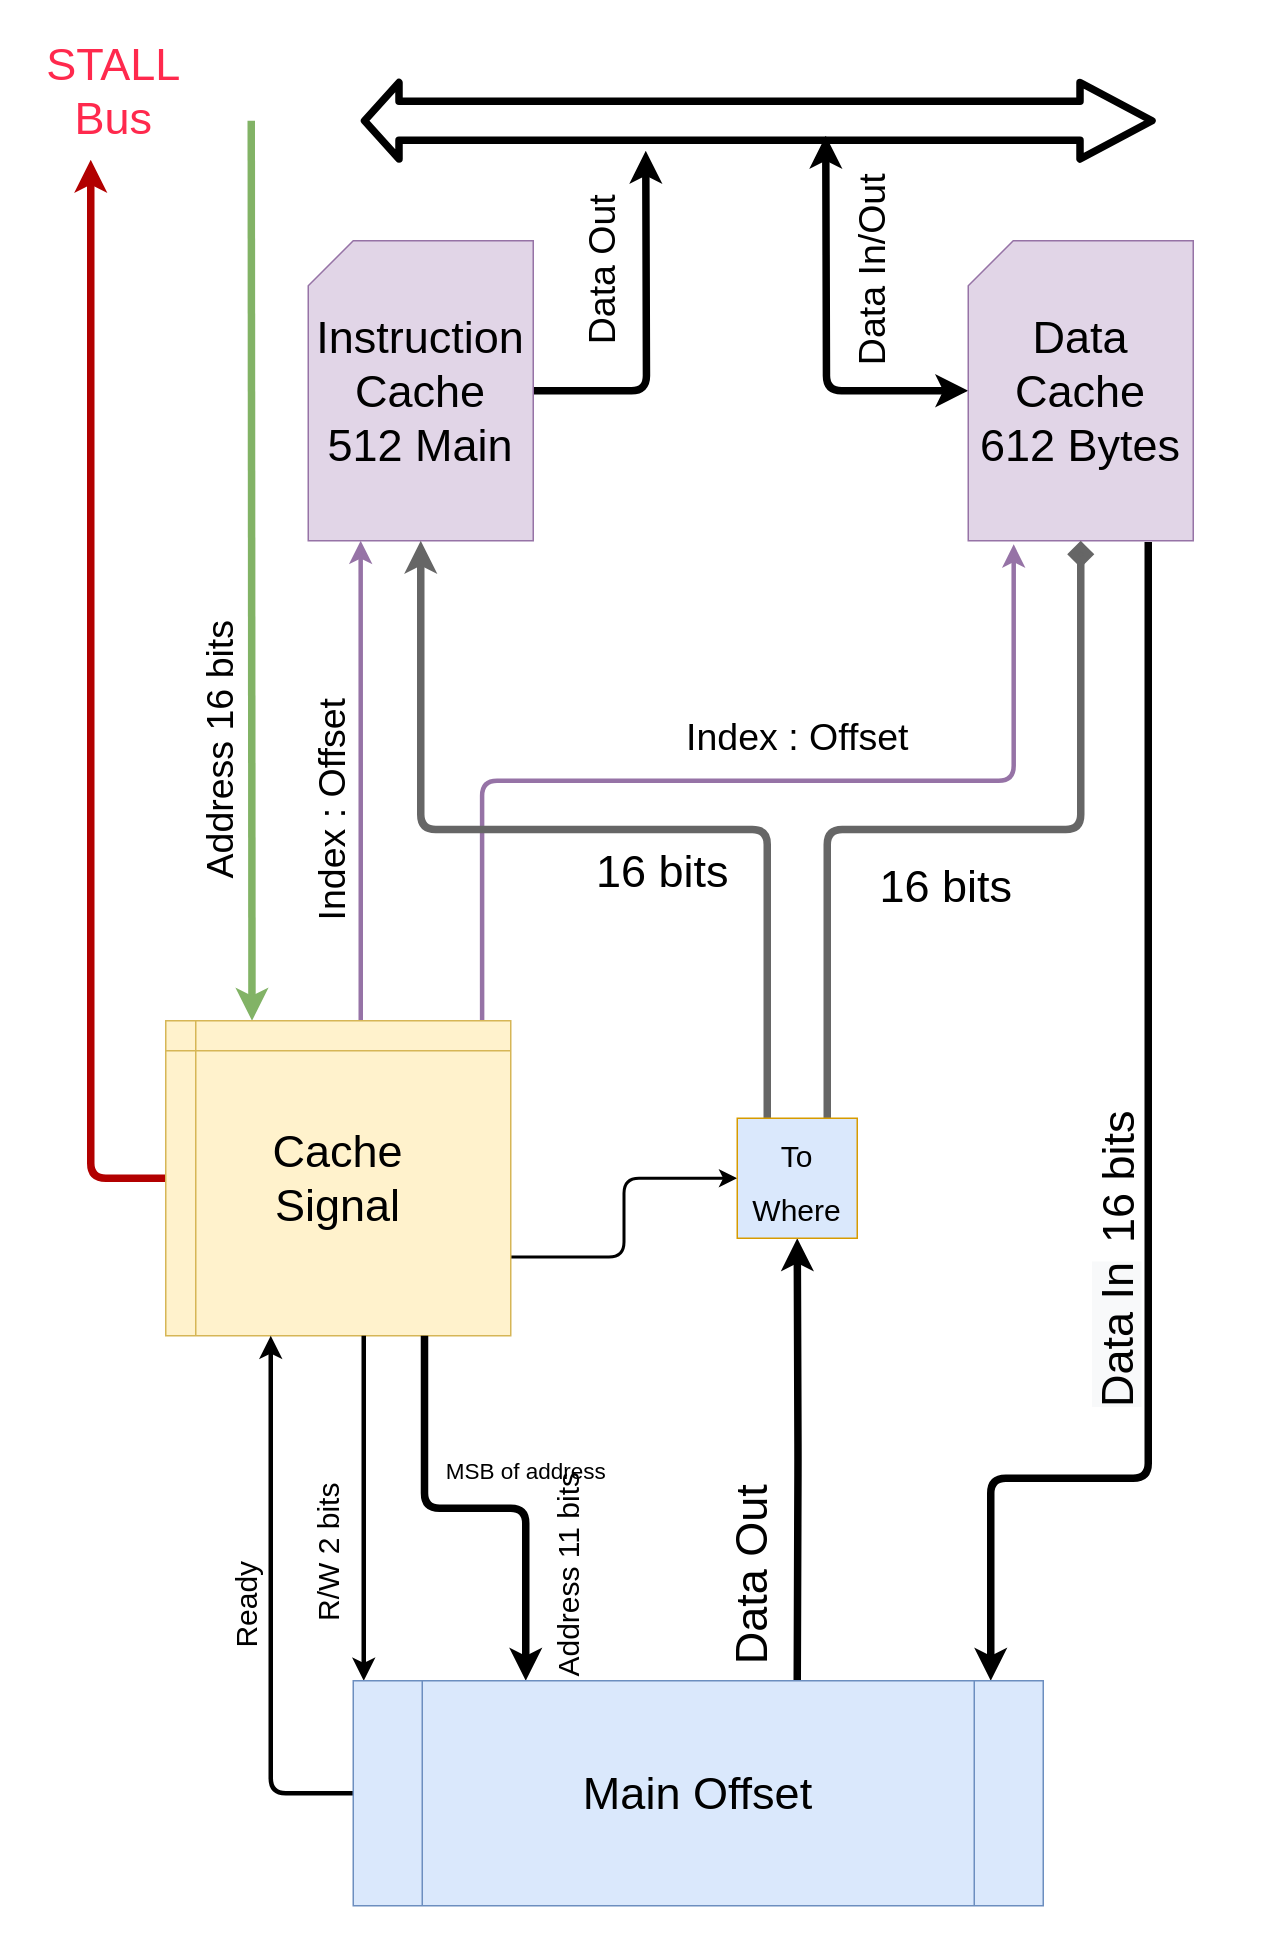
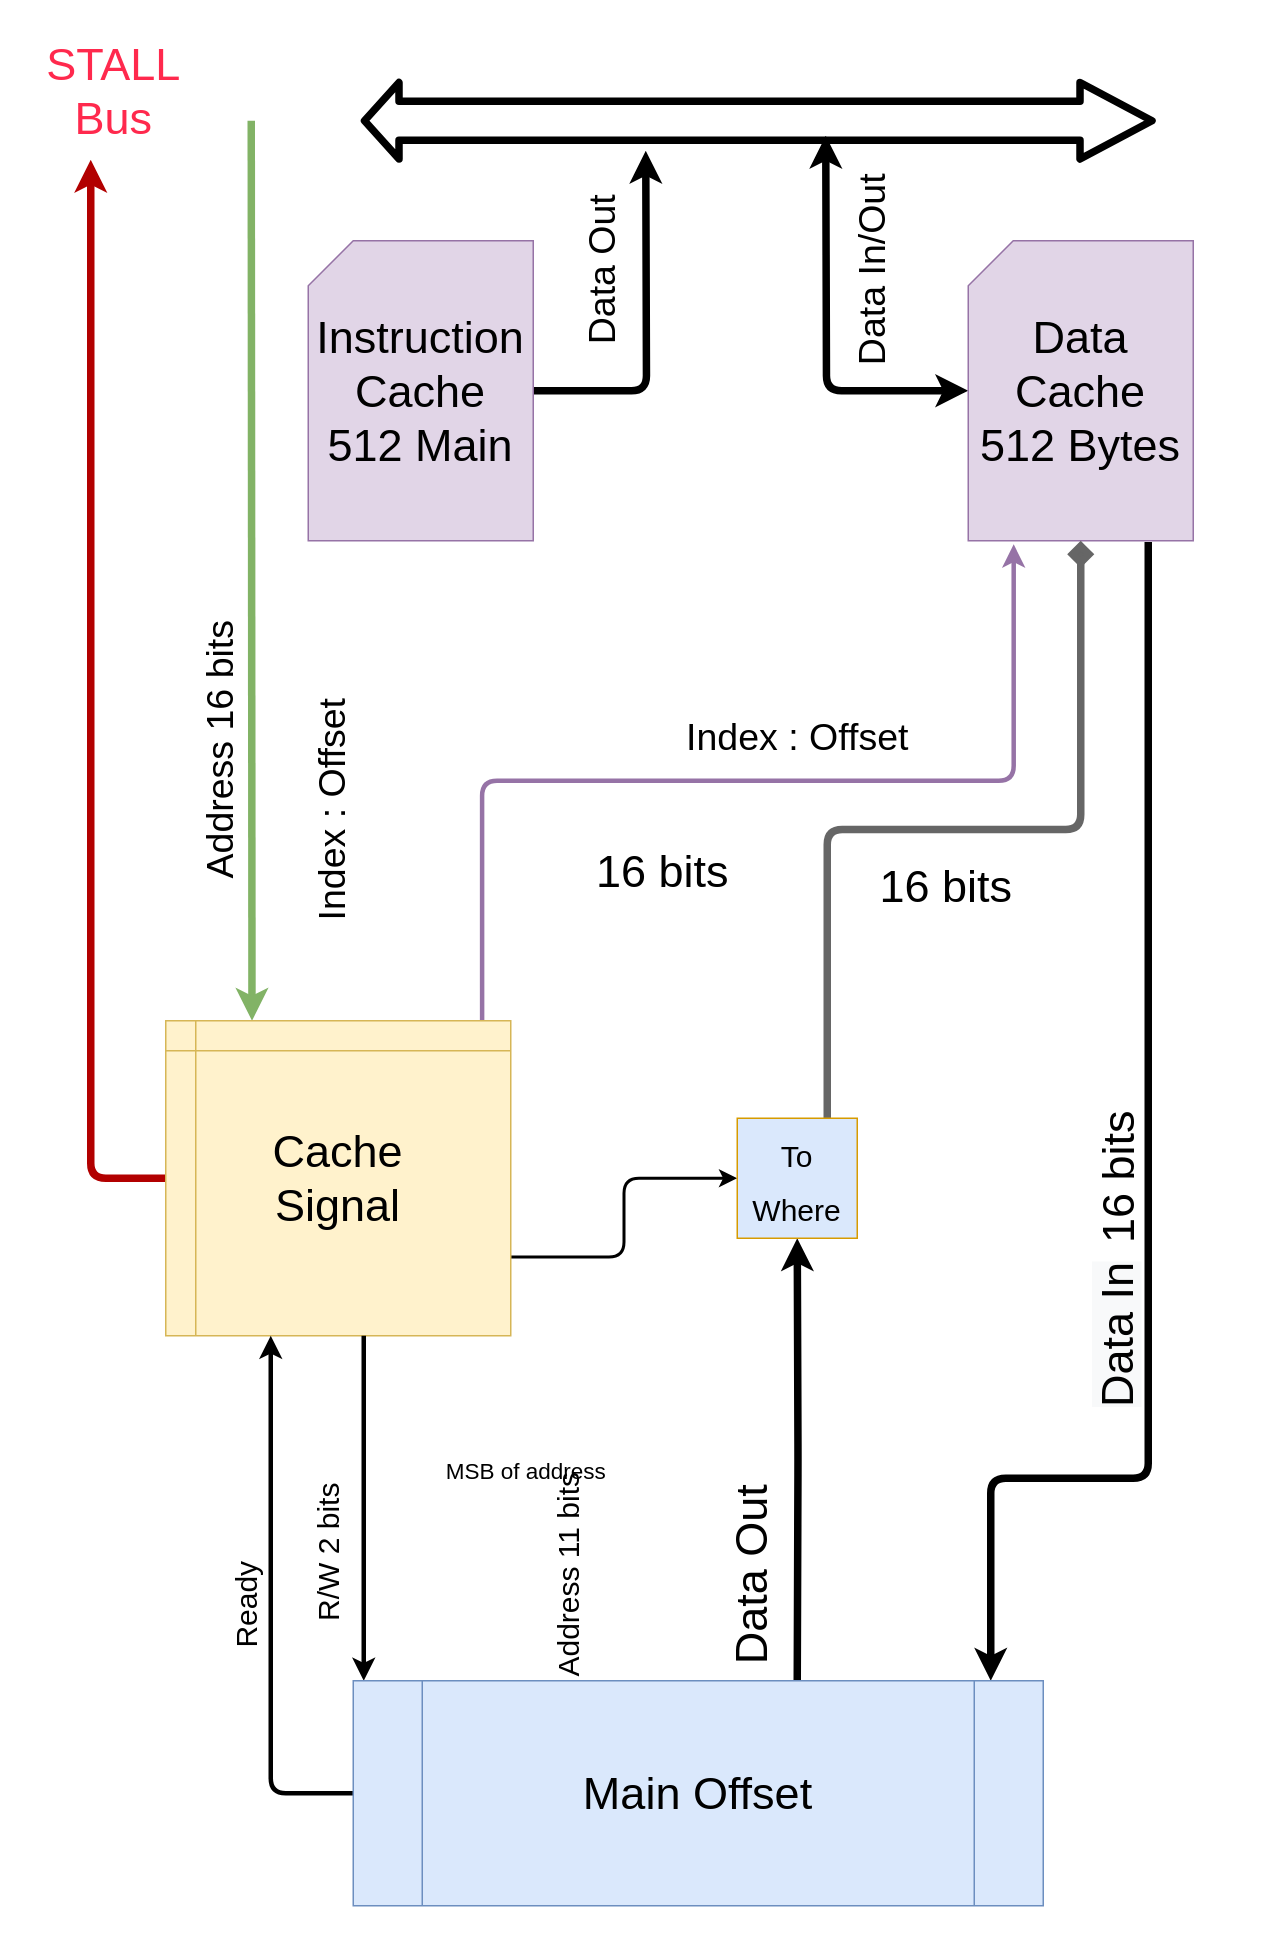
node "Data Cache 612 Bytes": label "Data Cache 612 Bytes" -> "Data Cache 512 Bytes"
edge "Cache Signal" -> "InstructionCache 512 Main": removed
edge "To Where" -> "InstructionCache 512 Main": removed
edge "Cache Signal" -> "Main Offset": removed
